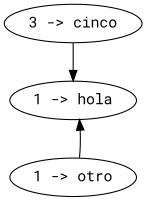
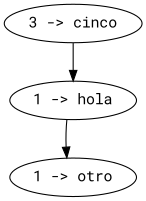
edge "1 -> otro" -> "1 -> hola": reversed
